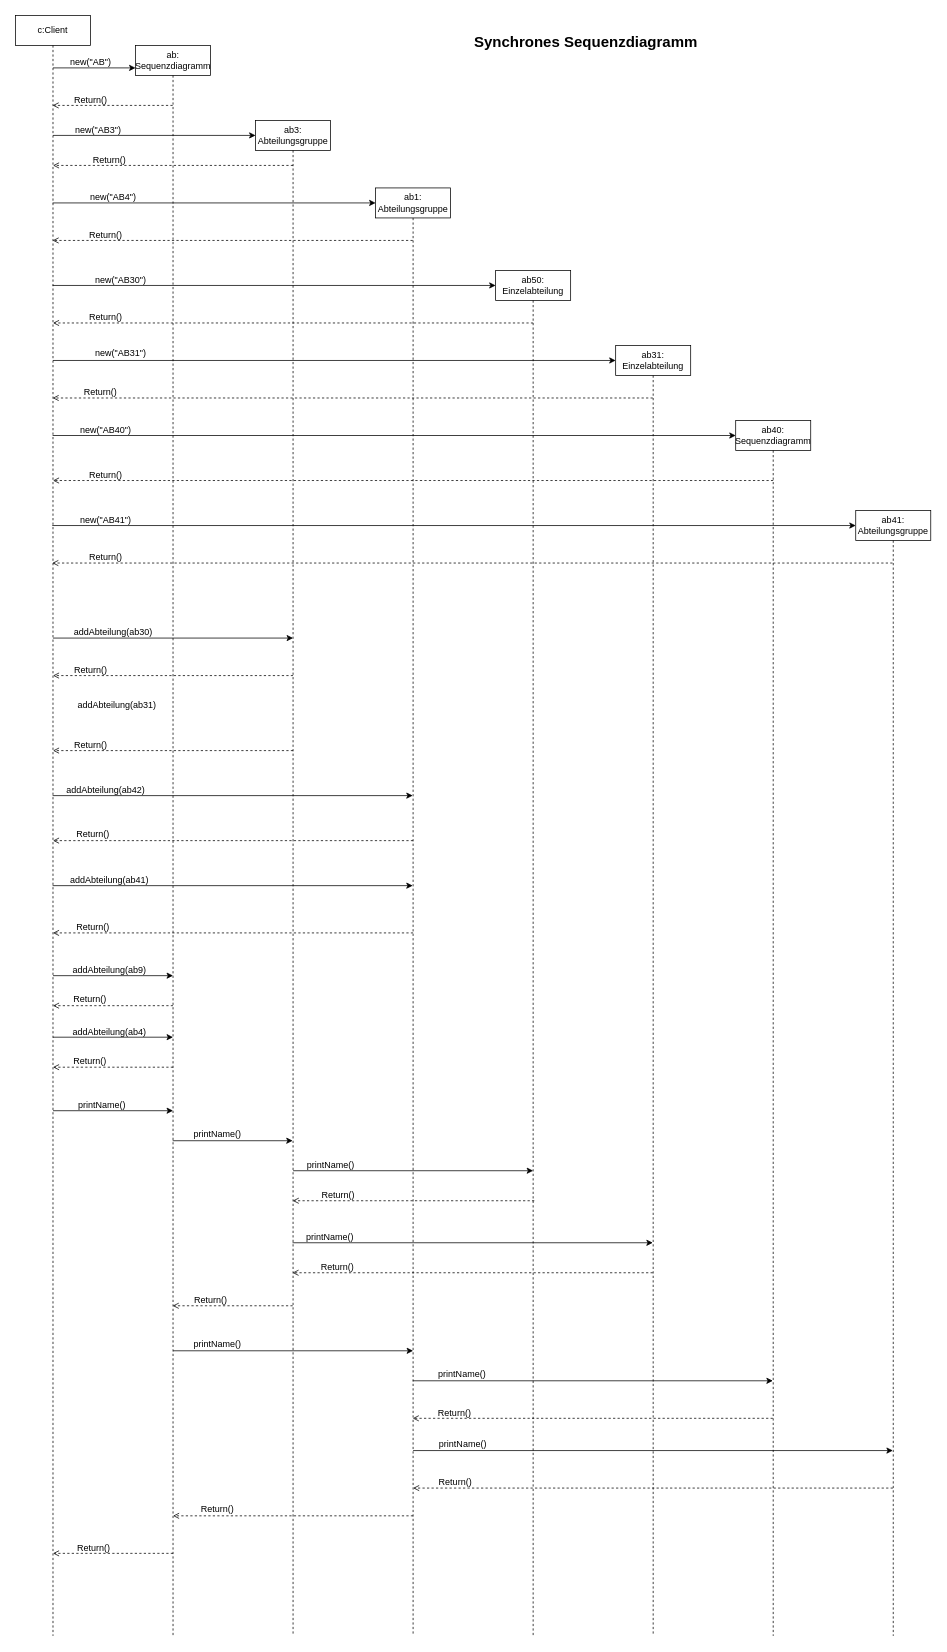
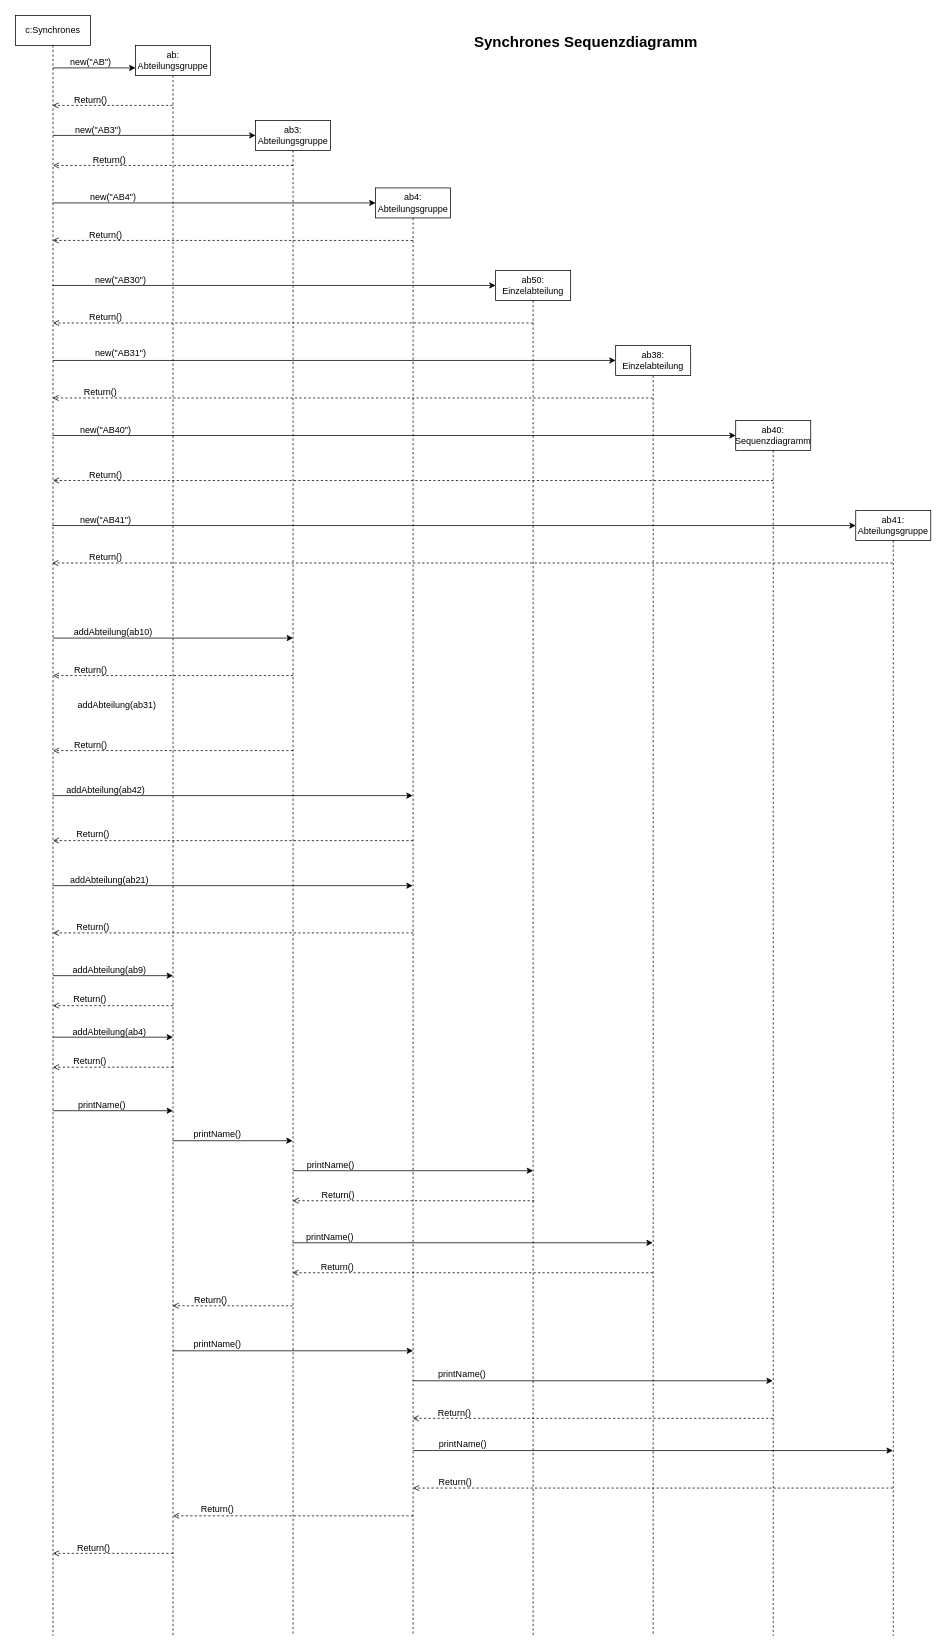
node "c:Client": label "c:Client" -> "c:Synchrones"
node "ab: Sequenzdiagramm": label "ab: Sequenzdiagramm" -> "ab: Abteilungsgruppe"
node "ab1: Abteilungsgruppe": label "ab1: Abteilungsgruppe" -> "ab4: Abteilungsgruppe"
node "ab31: Einzelabteilung": label "ab31: Einzelabteilung" -> "ab38: Einzelabteilung"
node "addAbteilung(ab30)": label "addAbteilung(ab30)" -> "addAbteilung(ab10)"
node "addAbteilung(ab41)": label "addAbteilung(ab41)" -> "addAbteilung(ab21)"
